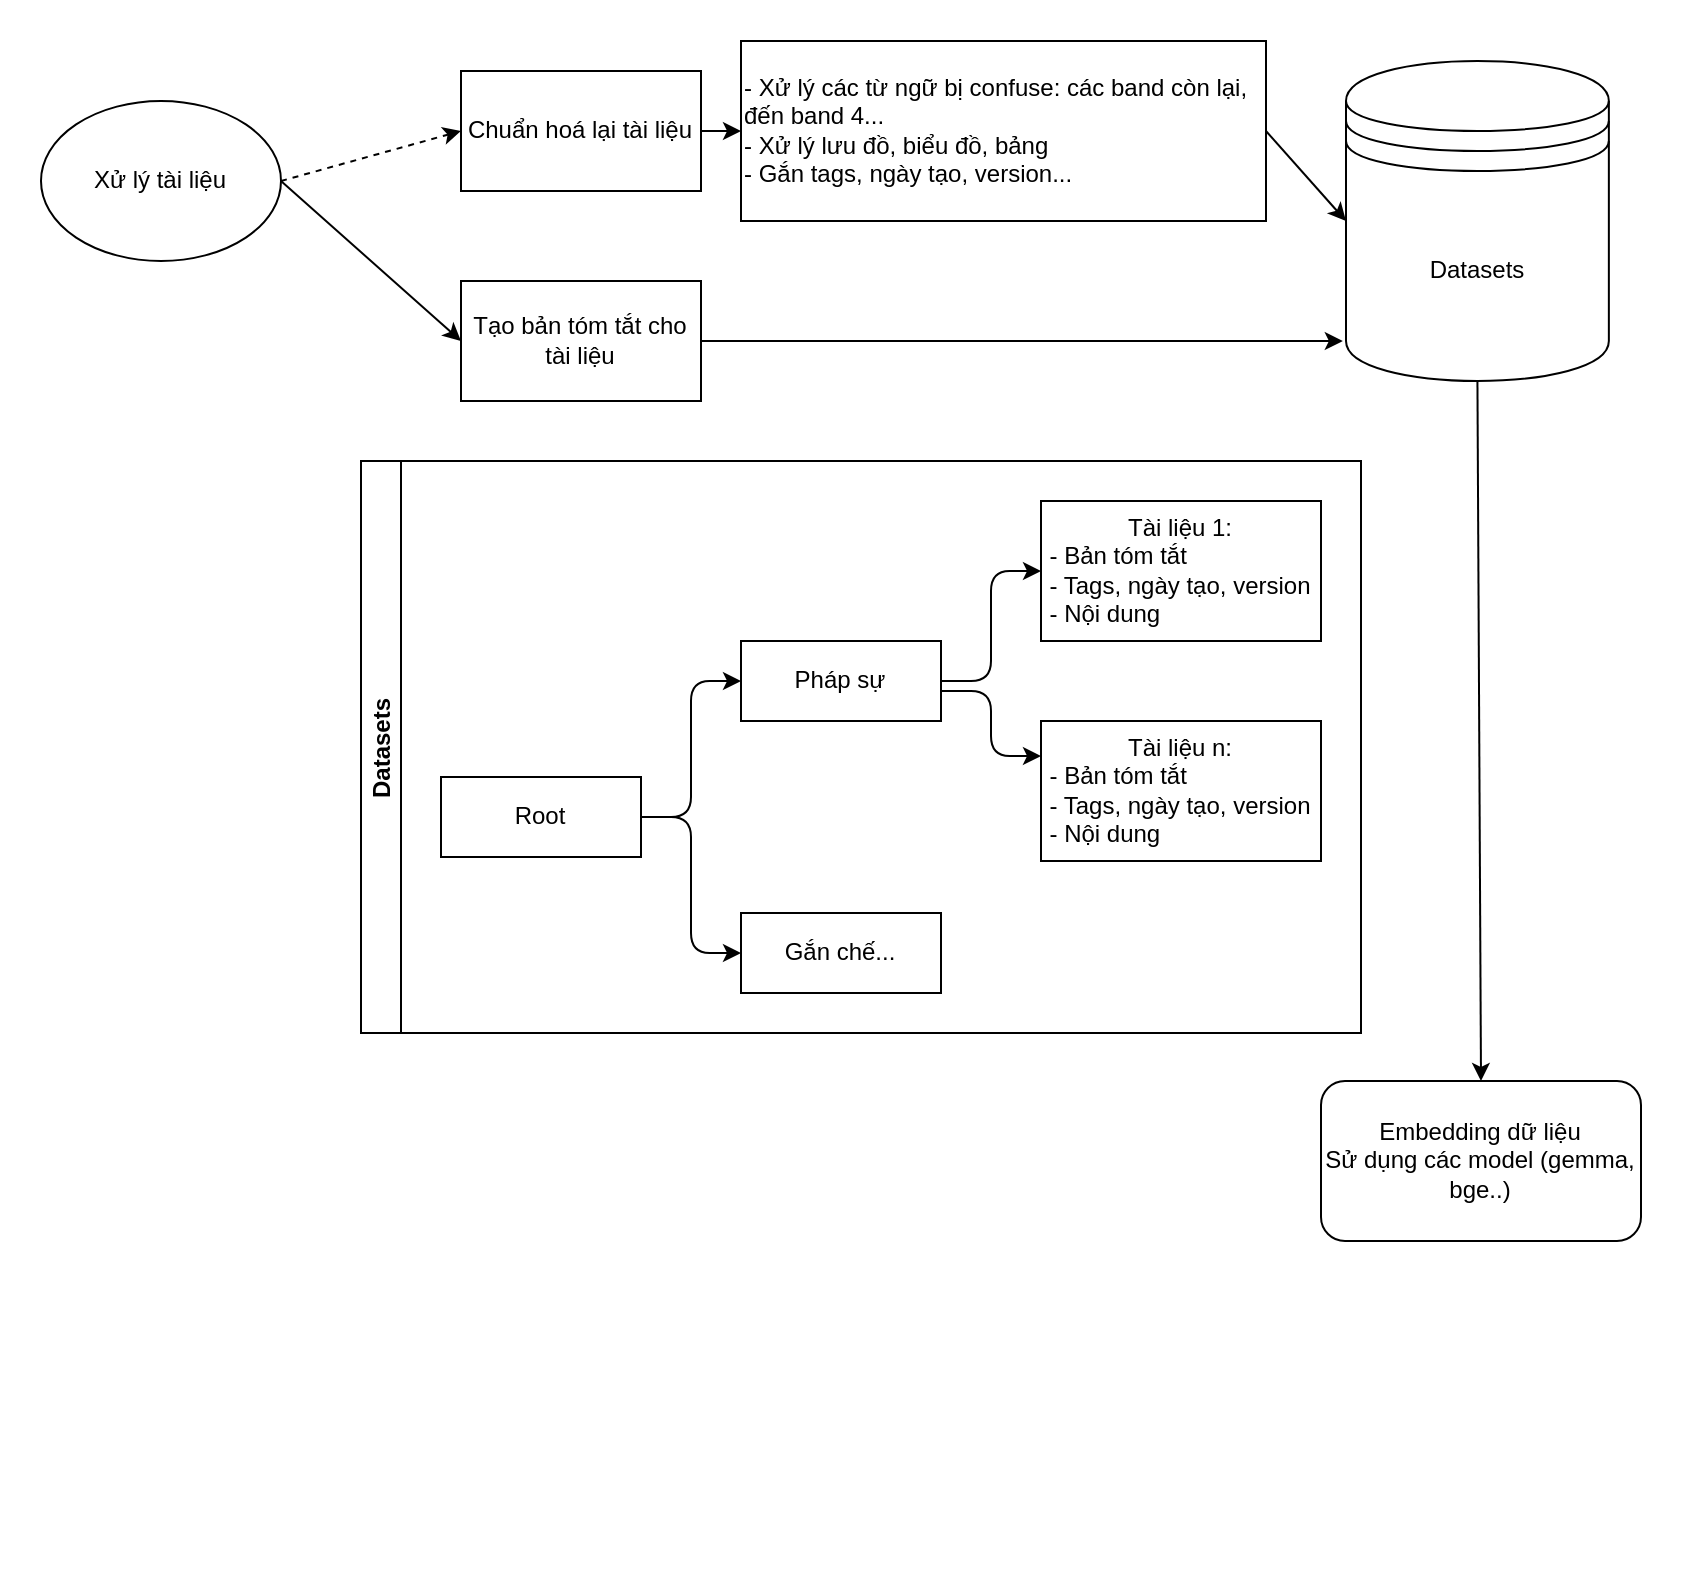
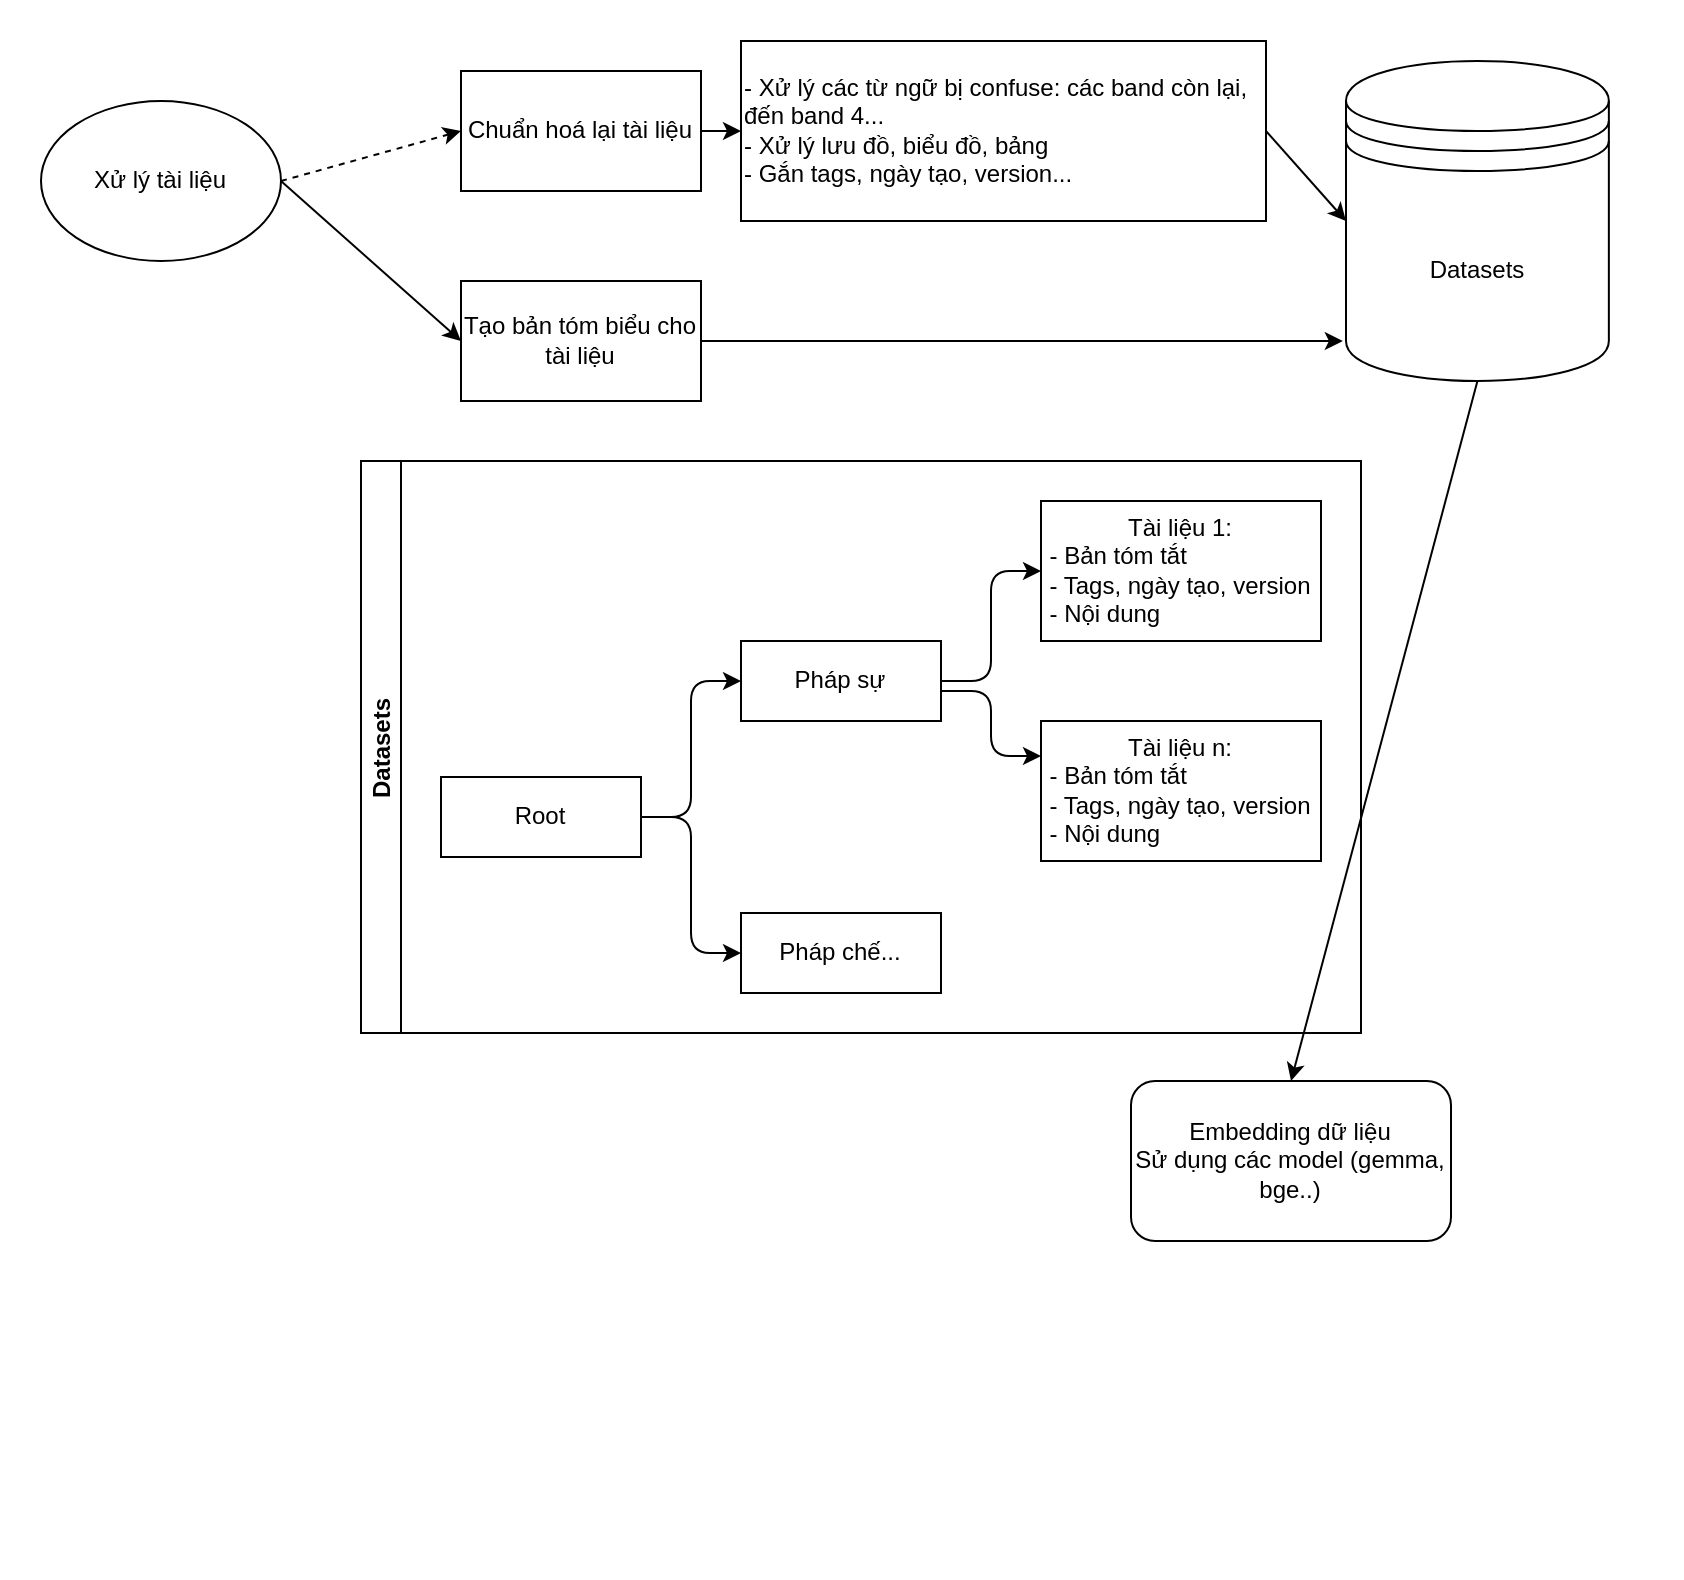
node "Tạo bản tóm tắt cho tài liệu": label "Tạo bản tóm tắt cho tài liệu" -> "Tạo bản tóm biểu cho tài liệu"
node "Gắn chế...": label "Gắn chế..." -> "Pháp chế..."
node "Embedding dữ liệu Sử dụng các model (gemma, bge..)": moved (1481, 1161) -> (1291, 1161)
